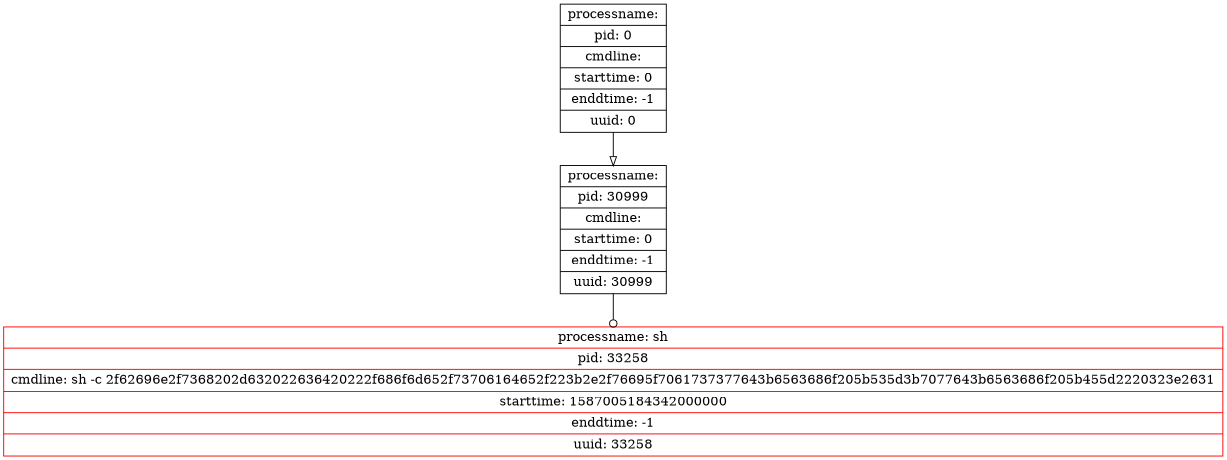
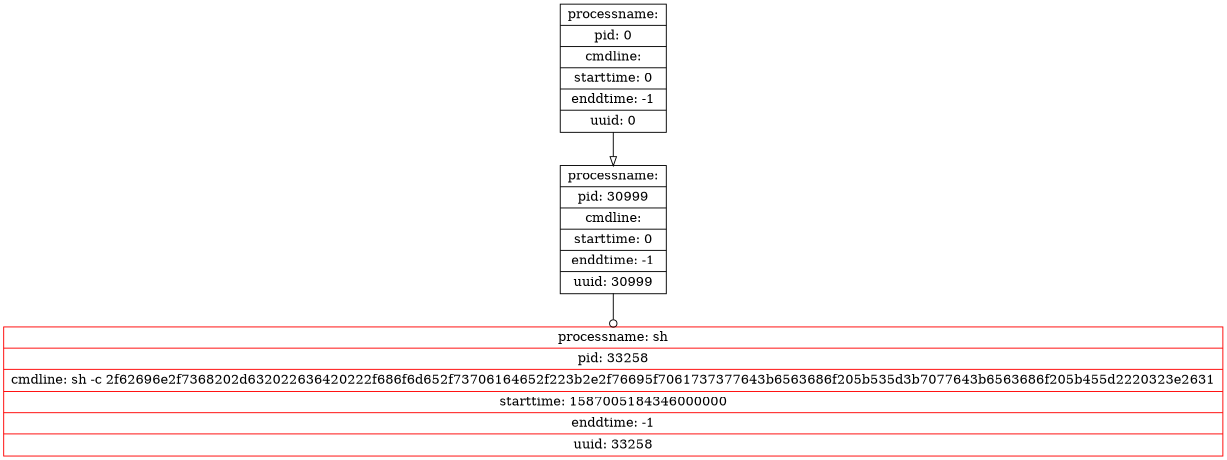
node "processname: sh": text "starttime: 1587005184342000000" -> "starttime: 1587005184346000000"
